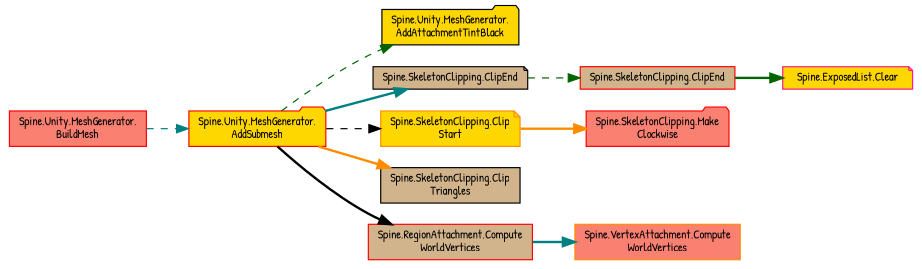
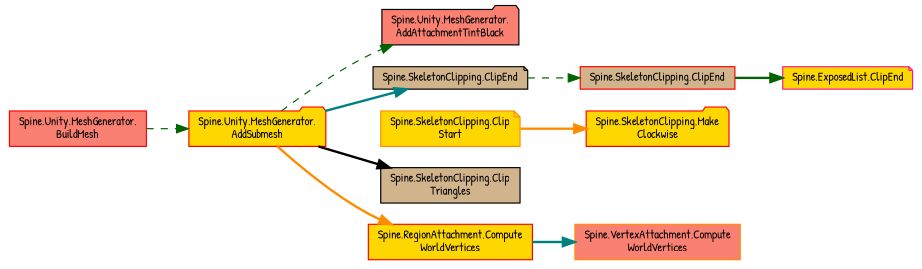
node "Spine.Unity.MeshGenerator. AddAttachmentTintBlack": fillcolor gold -> salmon
node "Spine.ExposedList.Clear": label "Spine.ExposedList.Clear" -> "Spine.ExposedList.ClipEnd"
edge "Spine.Unity.MeshGenerator. BuildMesh" -> "Spine.Unity.MeshGenerator. AddSubmesh": color teal -> darkgreen
edge "Spine.Unity.MeshGenerator. AddSubmesh" -> "Spine.SkeletonClipping.Clip Start": removed
node "Spine.SkeletonClipping.Make Clockwise": fillcolor salmon -> gold
edge "Spine.Unity.MeshGenerator. AddSubmesh" -> "Spine.SkeletonClipping.Clip Triangles": color darkorange -> black
edge "Spine.Unity.MeshGenerator. AddSubmesh" -> "Spine.RegionAttachment.Compute WorldVertices": color black -> darkorange
node "Spine.RegionAttachment.Compute WorldVertices": fillcolor tan -> gold
